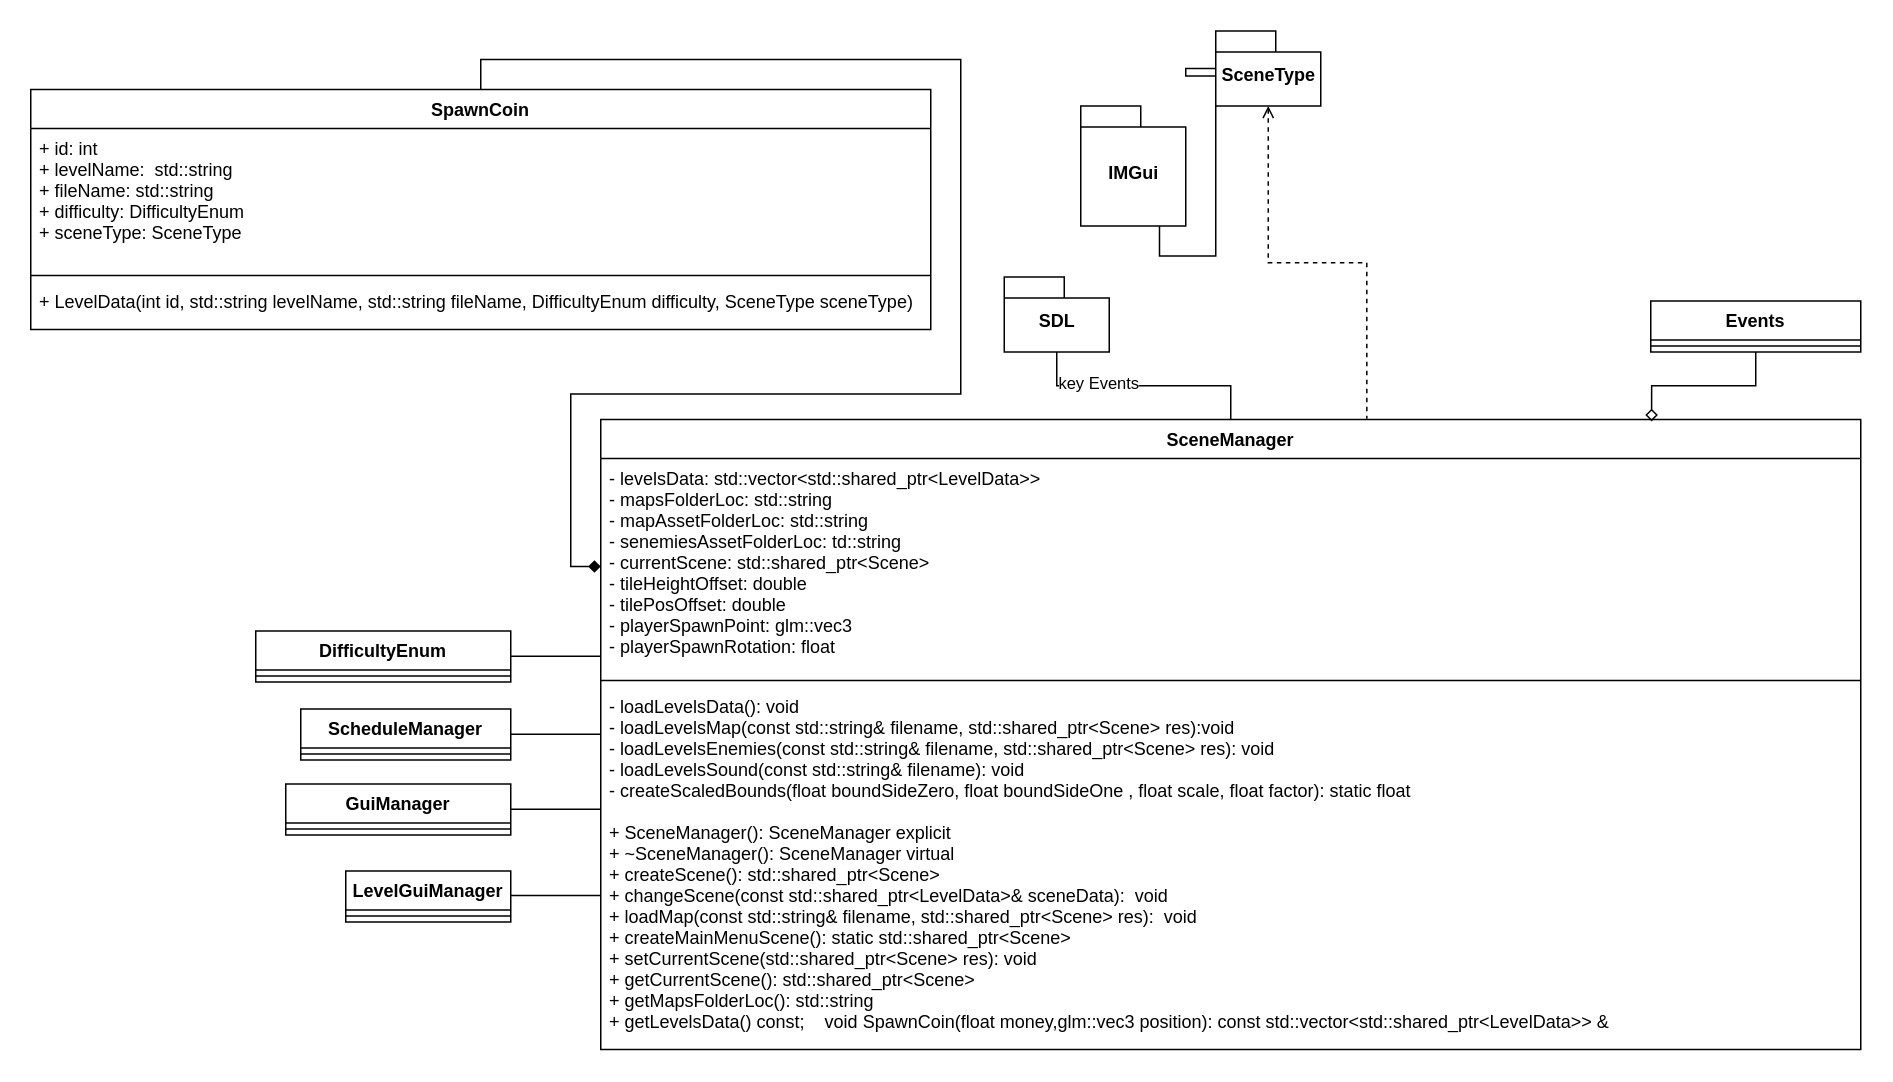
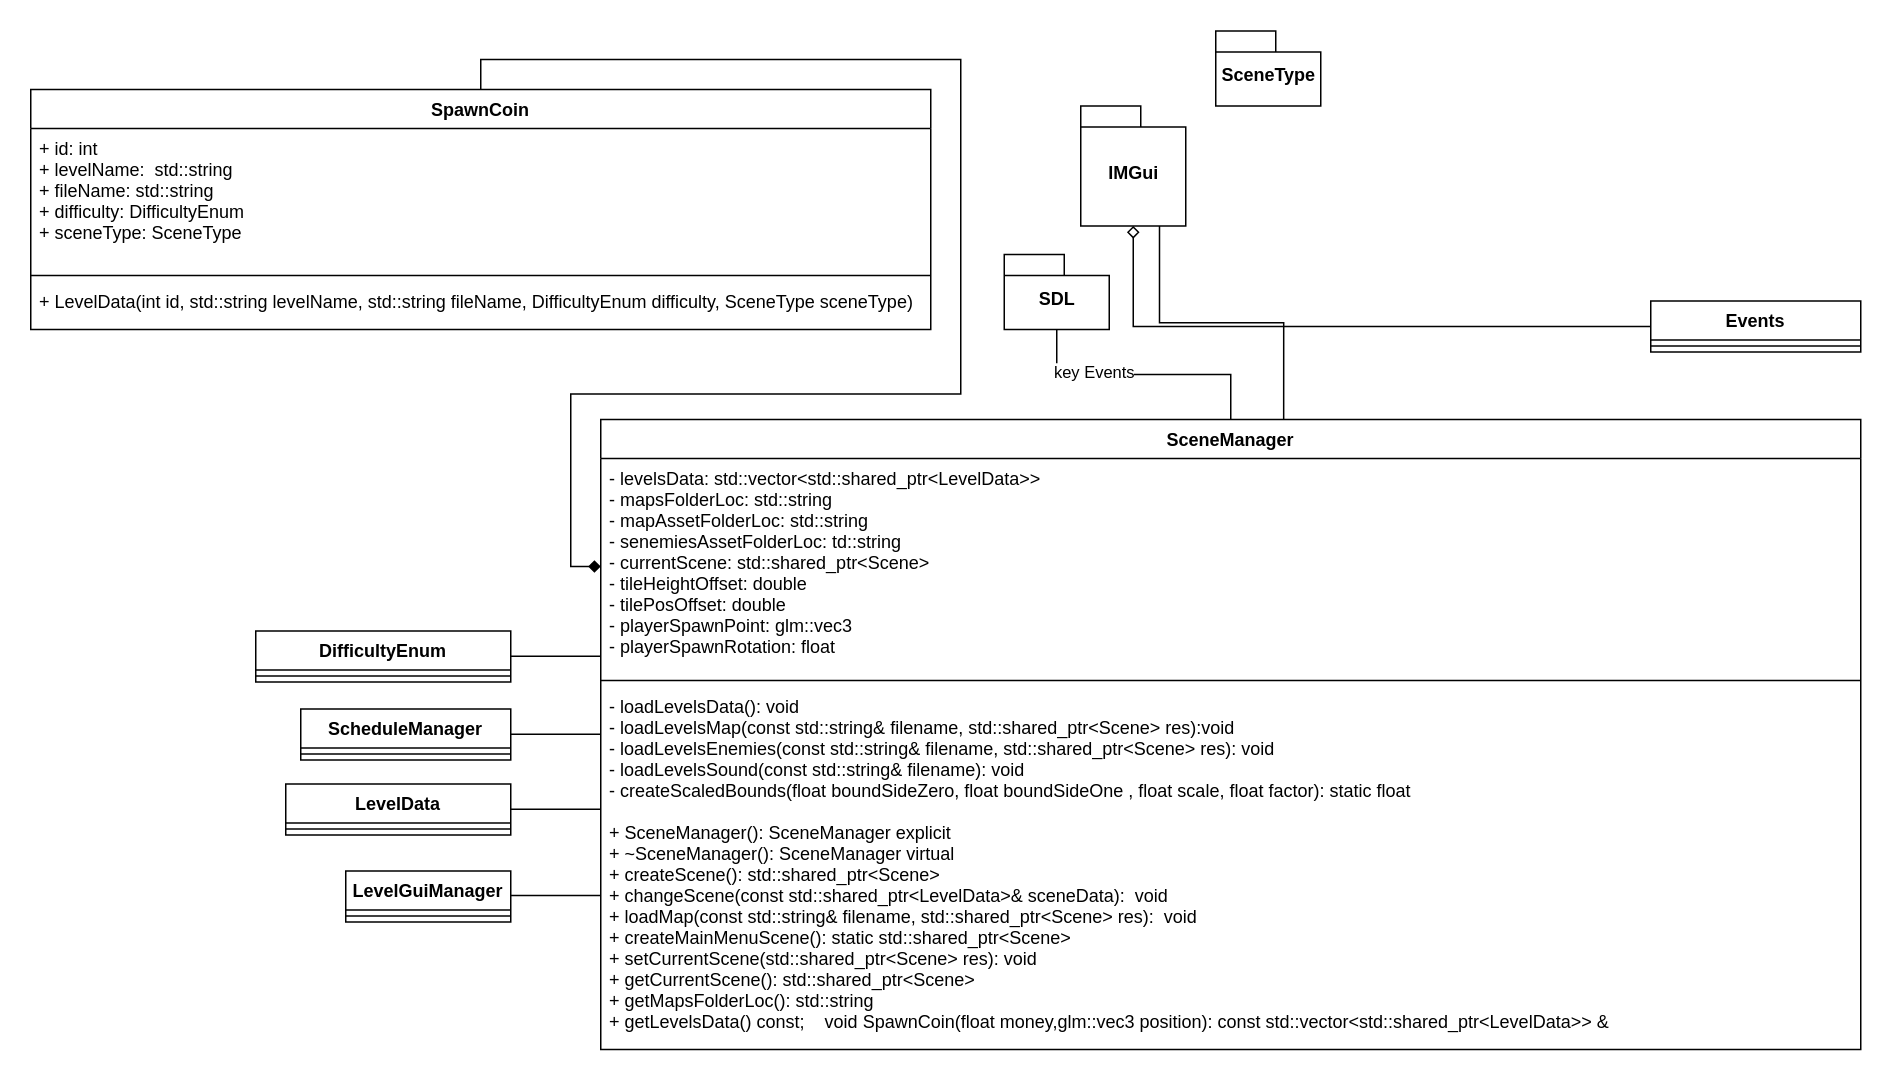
edge "SceneType" -- "IMGui": now "SceneManager" -- "IMGui"
edge "SceneManager" -> "SceneType": removed
node "SDL": moved (1057, 314) -> (1057, 292)
edge "Events" -> "SceneManager": now "Events" -> "IMGui"
node "GuiManager": label "GuiManager" -> "LevelData"
